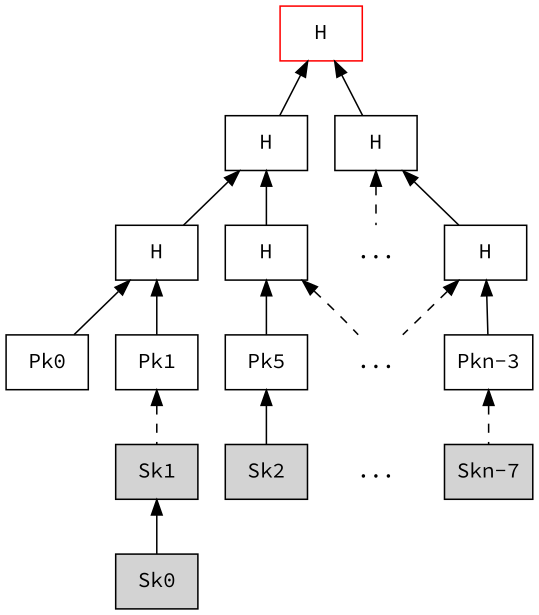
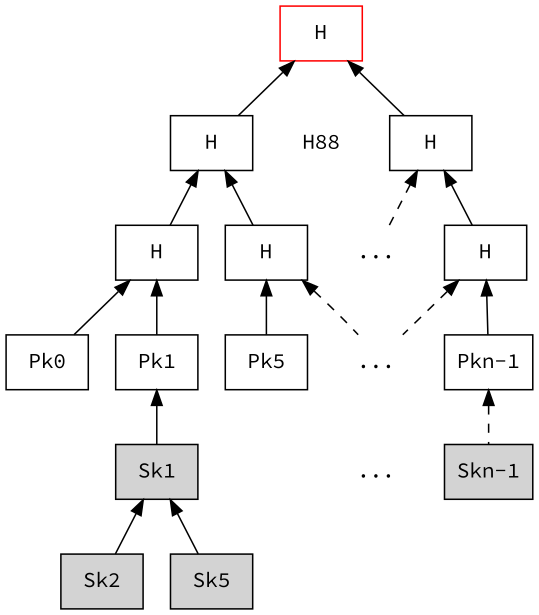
node "H88": added
node "Pkn-3": label "Pkn-3" -> "Pkn-1"
edge "Sk1" -> "Pk1": style dashed -> solid
edge "Sk2" -> "Pk5": now "Sk2" -> "Sk1"
node "Skn-7": label "Skn-7" -> "Skn-1"
node "Sk0": label "Sk0" -> "Sk5"
